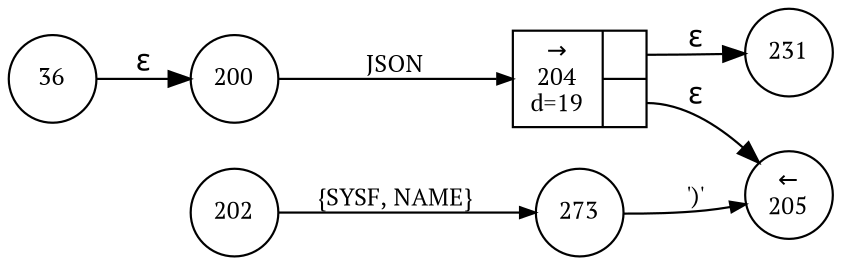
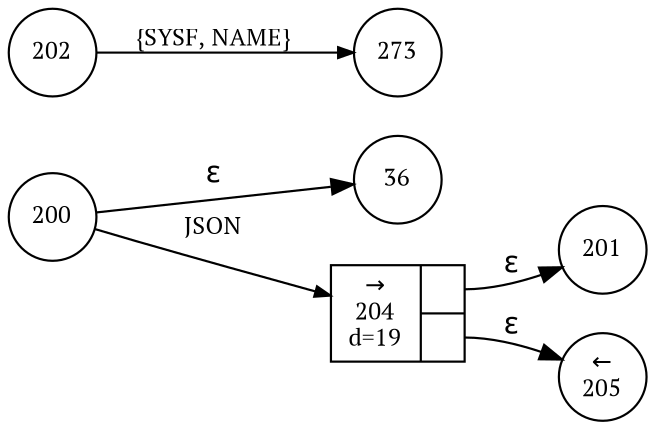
node "231": label "231" -> "201"
edge "36" -> "200": reversed
edge "273" -> "← 205": removed, label "')'"
